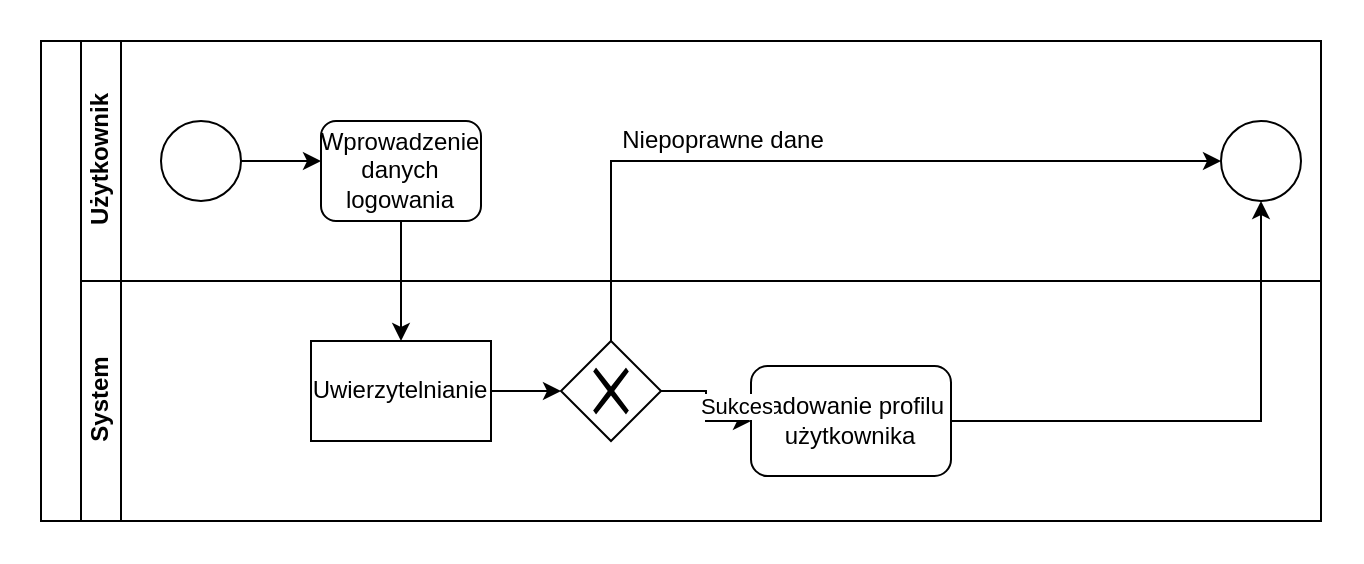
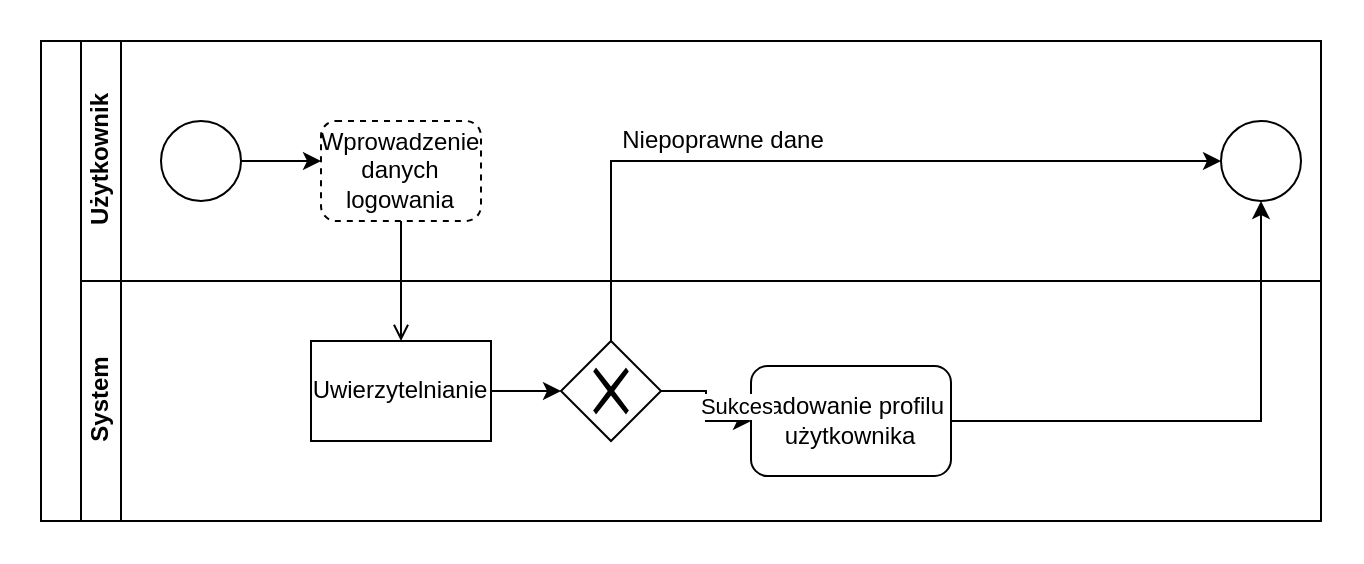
node "Wprowadzenie danych logowania": style solid -> dashed
edge "Wprowadzenie danych logowania" -> "Uwierzytelnianie": arrowhead classic -> open
